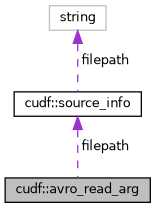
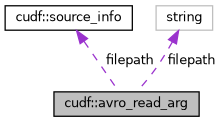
edge "cudf::source_info" -> "string": now "cudf::avro_read_arg" -> "string"
